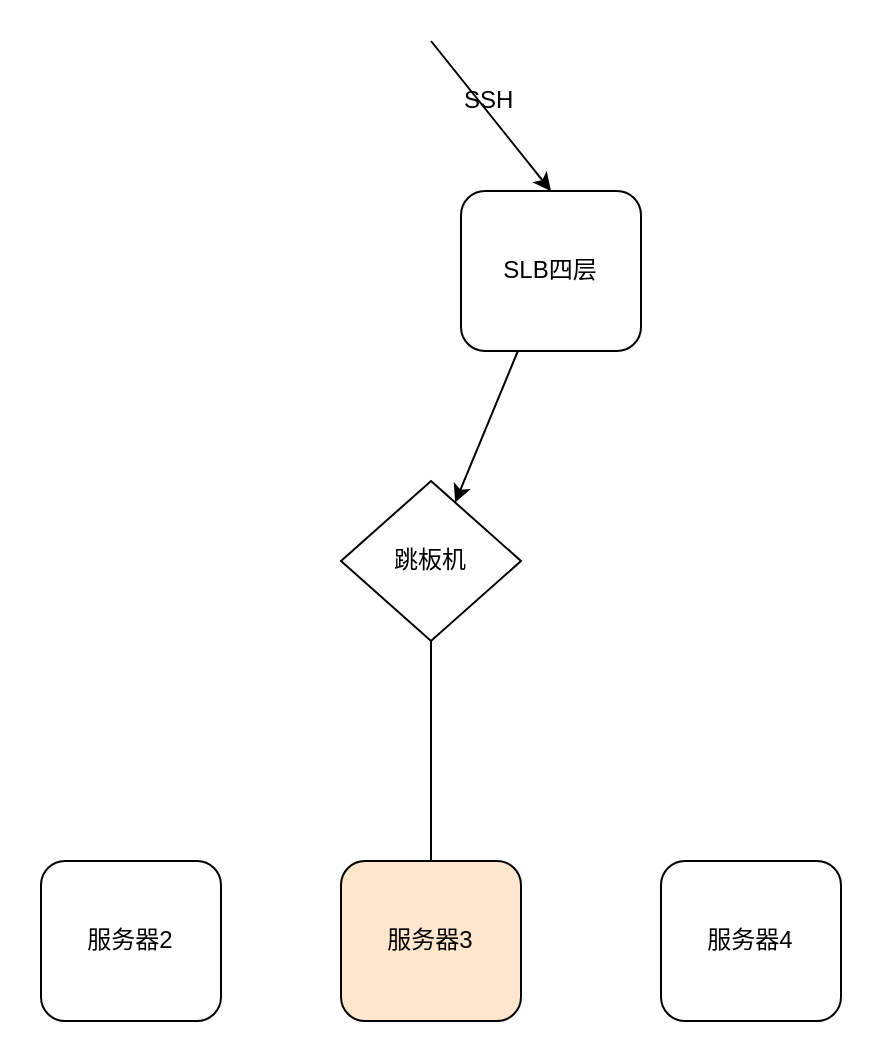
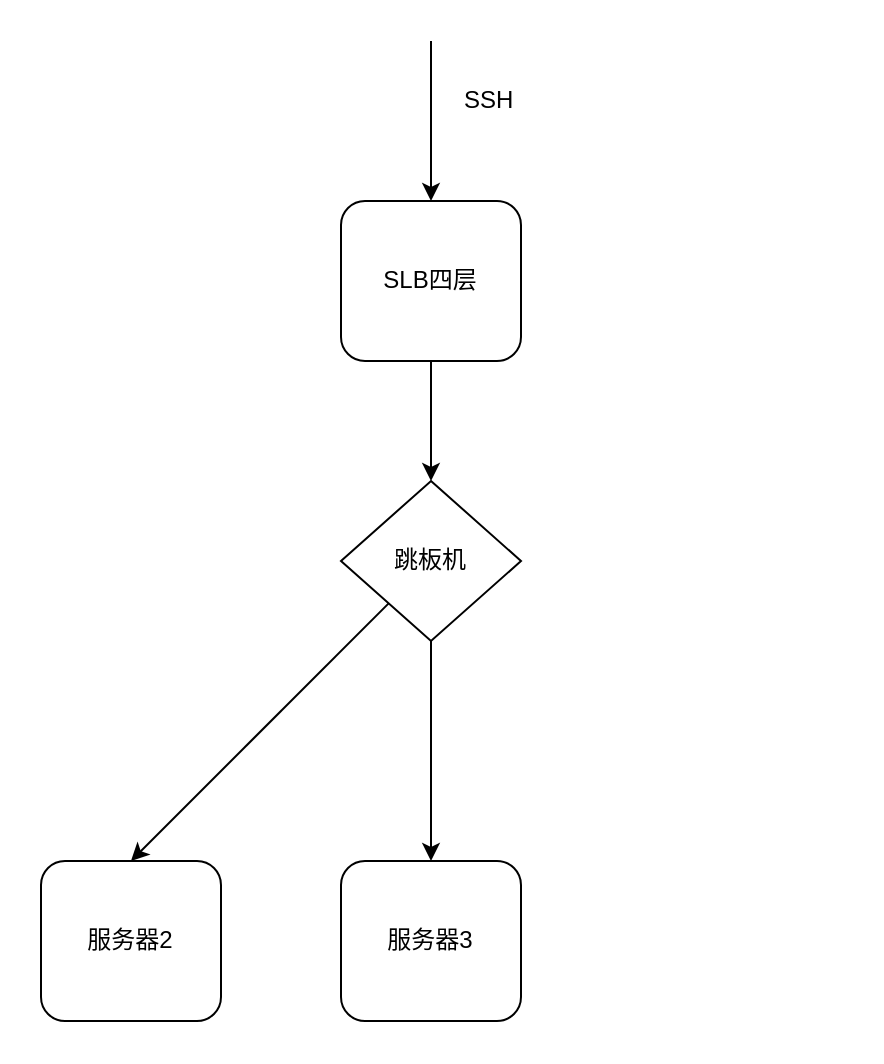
node "SLB四层": moved (551, 271) -> (431, 281)
edge "跳板机" -> "服务器2": added
edge "跳板机" -- "服务器3": arrowhead none -> classic
node "服务器3": fillcolor #ffe6cc -> #ffffff
node "服务器4": removed
